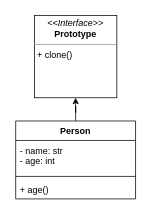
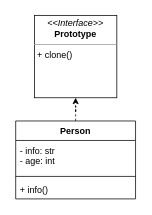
edge "Person" -> "<<Interface>> Prototype + clone()": style solid -> dashed
node "- name: str - age: int": label "- name: str - age: int" -> "- info: str - age: int"
node "+ age()": label "+ age()" -> "+ info()"
